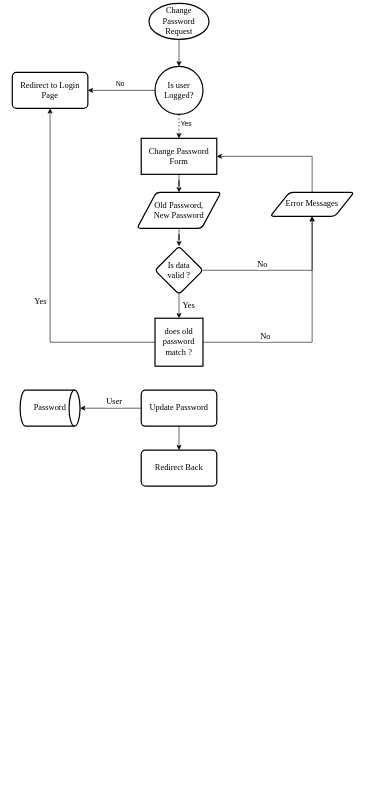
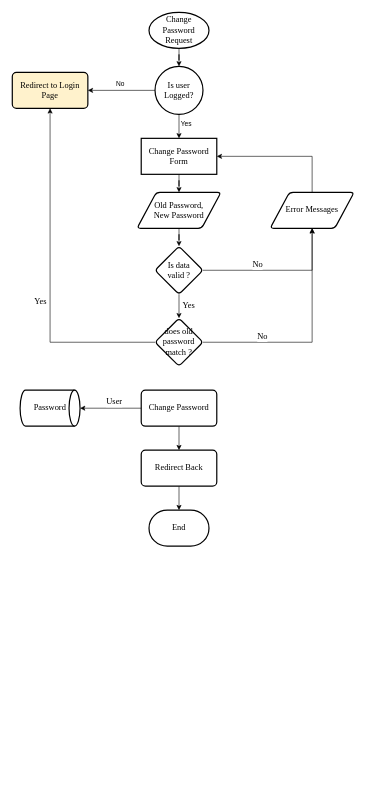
node "Change Password Request": moved (179, 21) -> (179, 30)
node "Redirect to Login Page": fillcolor #ffffff -> #fff2cc
edge "Is user Logged?" -> "Change Password Form": style dashed -> solid
node "Error Messages": size 84x24 -> 84x36
node "does old password match ?": shape rectangle -> diamond
node "Update Password": label "Update Password" -> "Change Password"
edge "Redirect Back" -> "End": added
node "End": added
